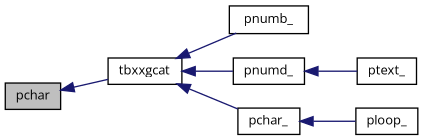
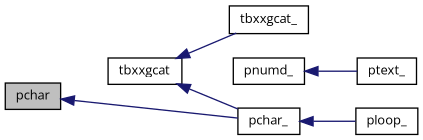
node "pnumb_": label "pnumb_" -> "tbxxgcat_"
edge "pnumd_" -> "tbxxgcat": removed
edge "tbxxgcat" -> "pchar": now "pchar_" -> "pchar"
